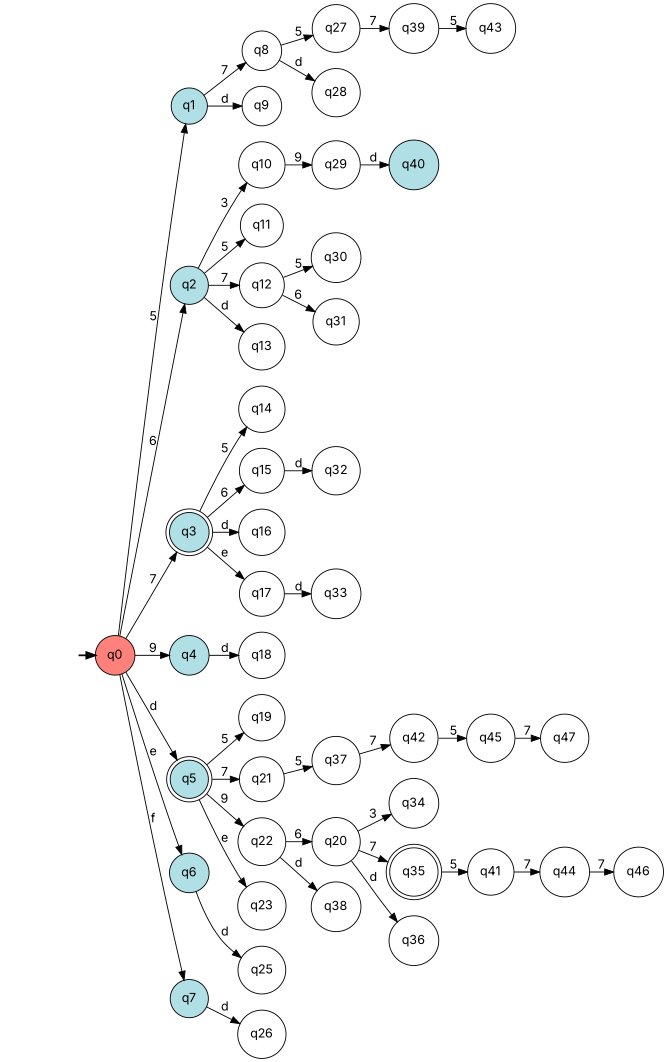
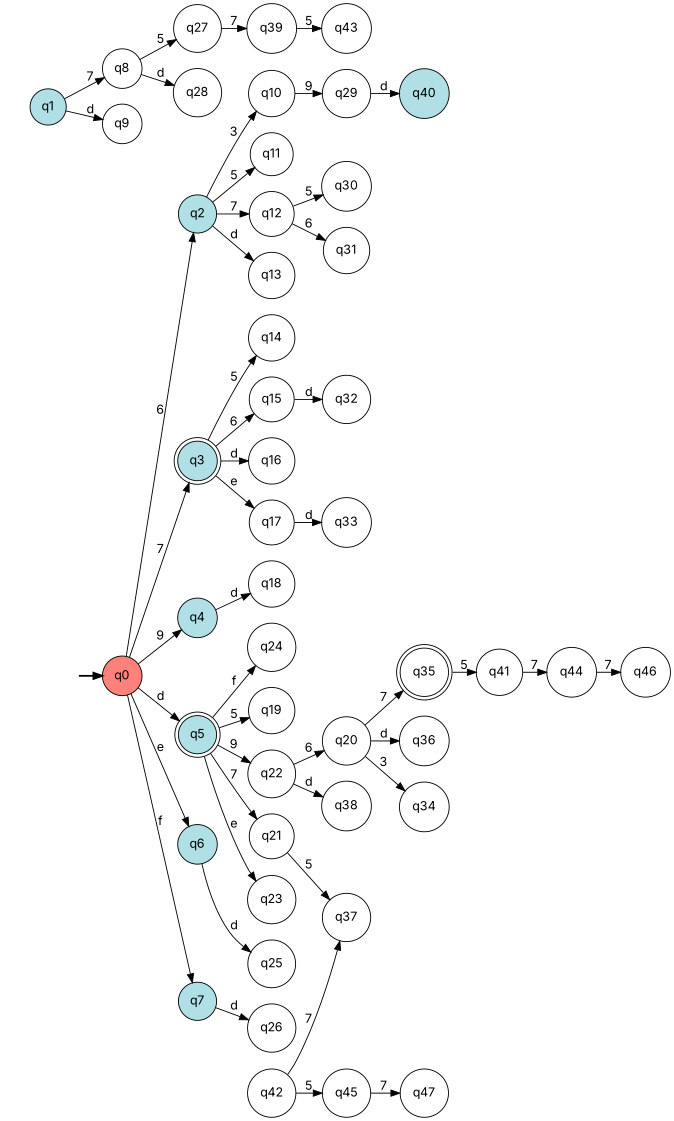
edge "q0" -> "q1": removed, label "5"
node "q24": added
edge "q37" -> "q42": reversed
